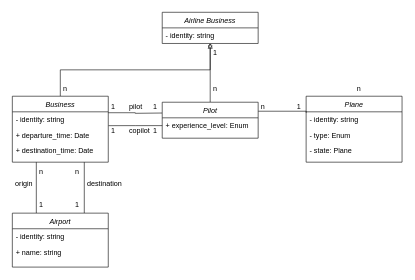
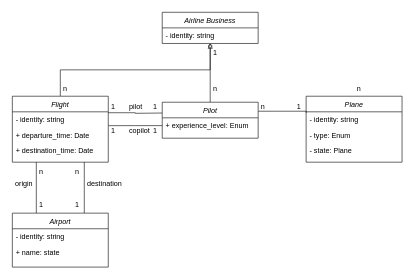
node "Business": label "Business" -> "Flight"
node "+ name: string": label "+ name: string" -> "+ name: state"
